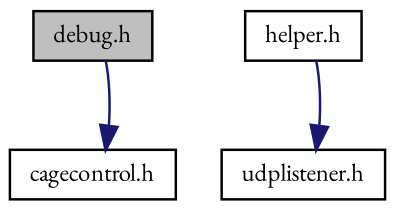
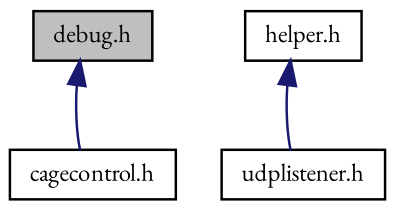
edge "debug.h" -> "cagecontrol.h": reversed
edge "helper.h" -> "udplistener.h": reversed
